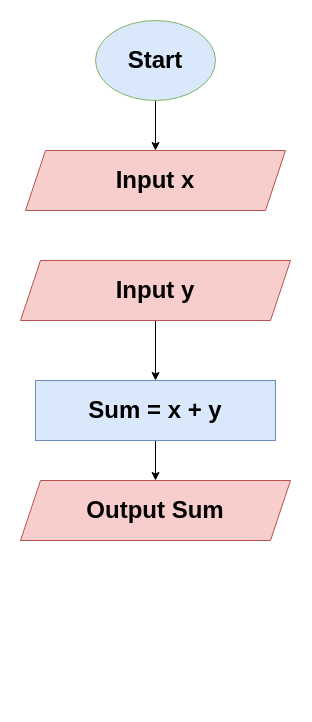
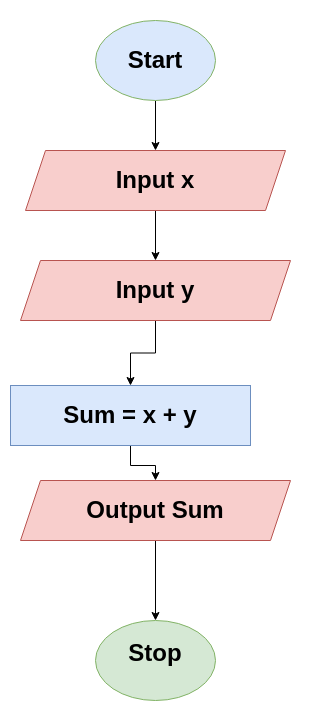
edge "Input x" -> "Input y": added
node "Sum = x + y": moved (156, 411) -> (131, 416)
edge "Output Sum" -> "Stop": added
node "Stop": added
